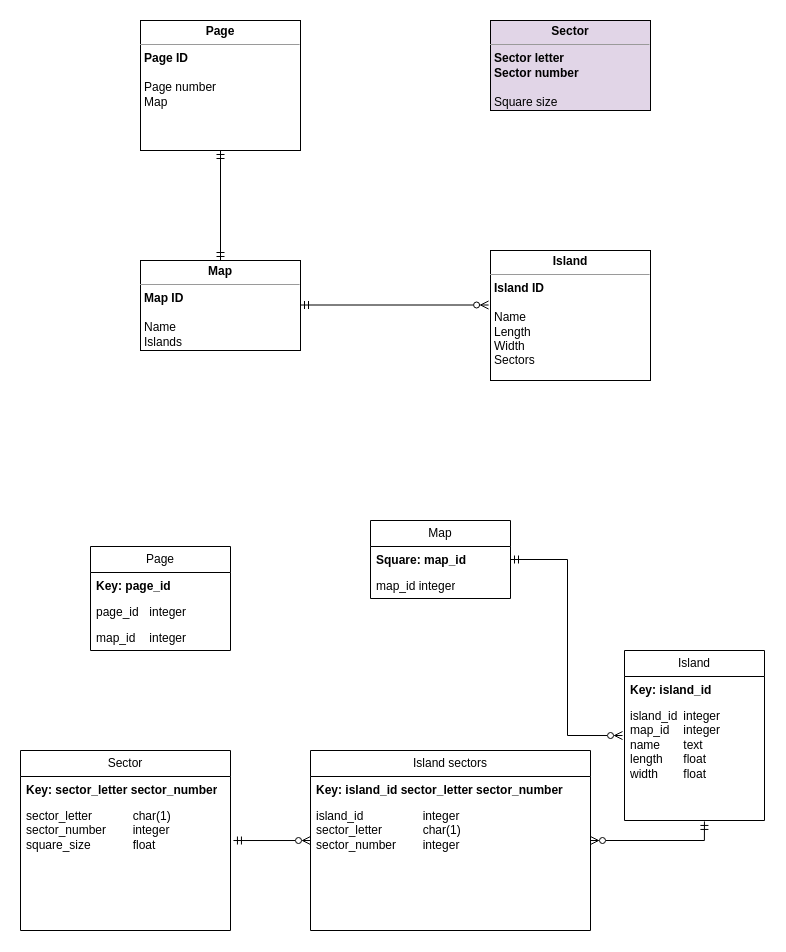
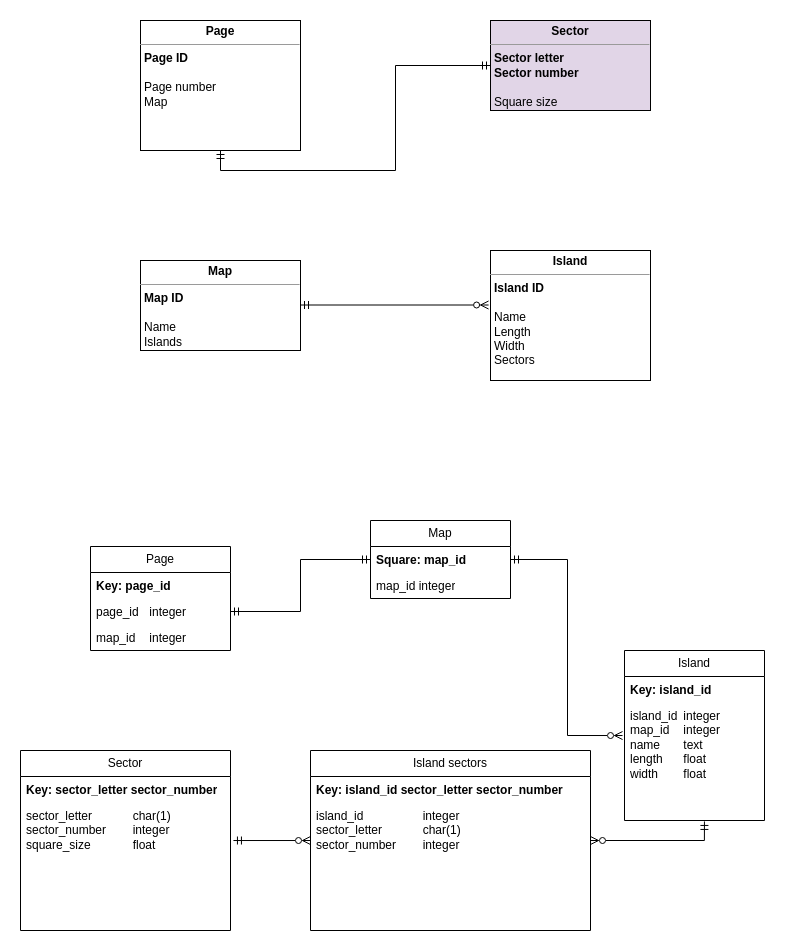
edge "Page Page ID Page number Map" -- "Map Map ID Name Islands": now "Page Page ID Page number Map" -- "Sector Sector letter Sector number Square size"
edge "Square: map_id" -- "page_id integer": added
